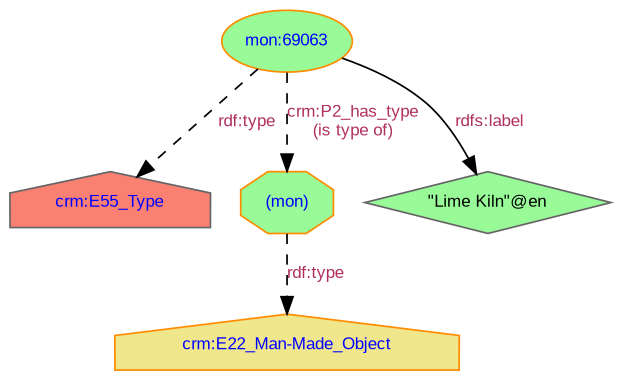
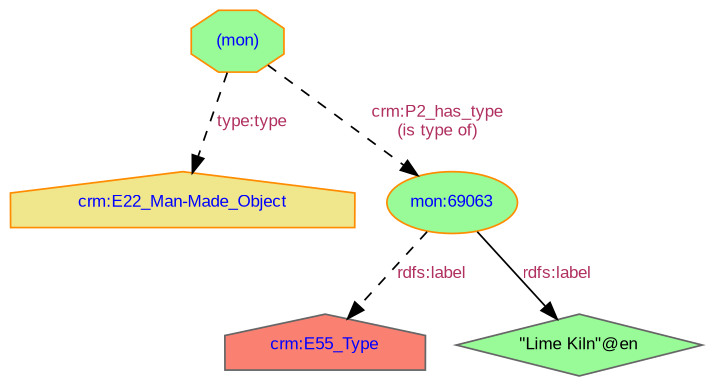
edge "mon:69063" -> "(mon)": reversed
edge "mon:69063" -> "crm:E55_Type": label "rdf:type" -> "rdfs:label"
edge "(mon)" -> "crm:E22_Man-Made_Object": label "rdf:type" -> "type:type"
